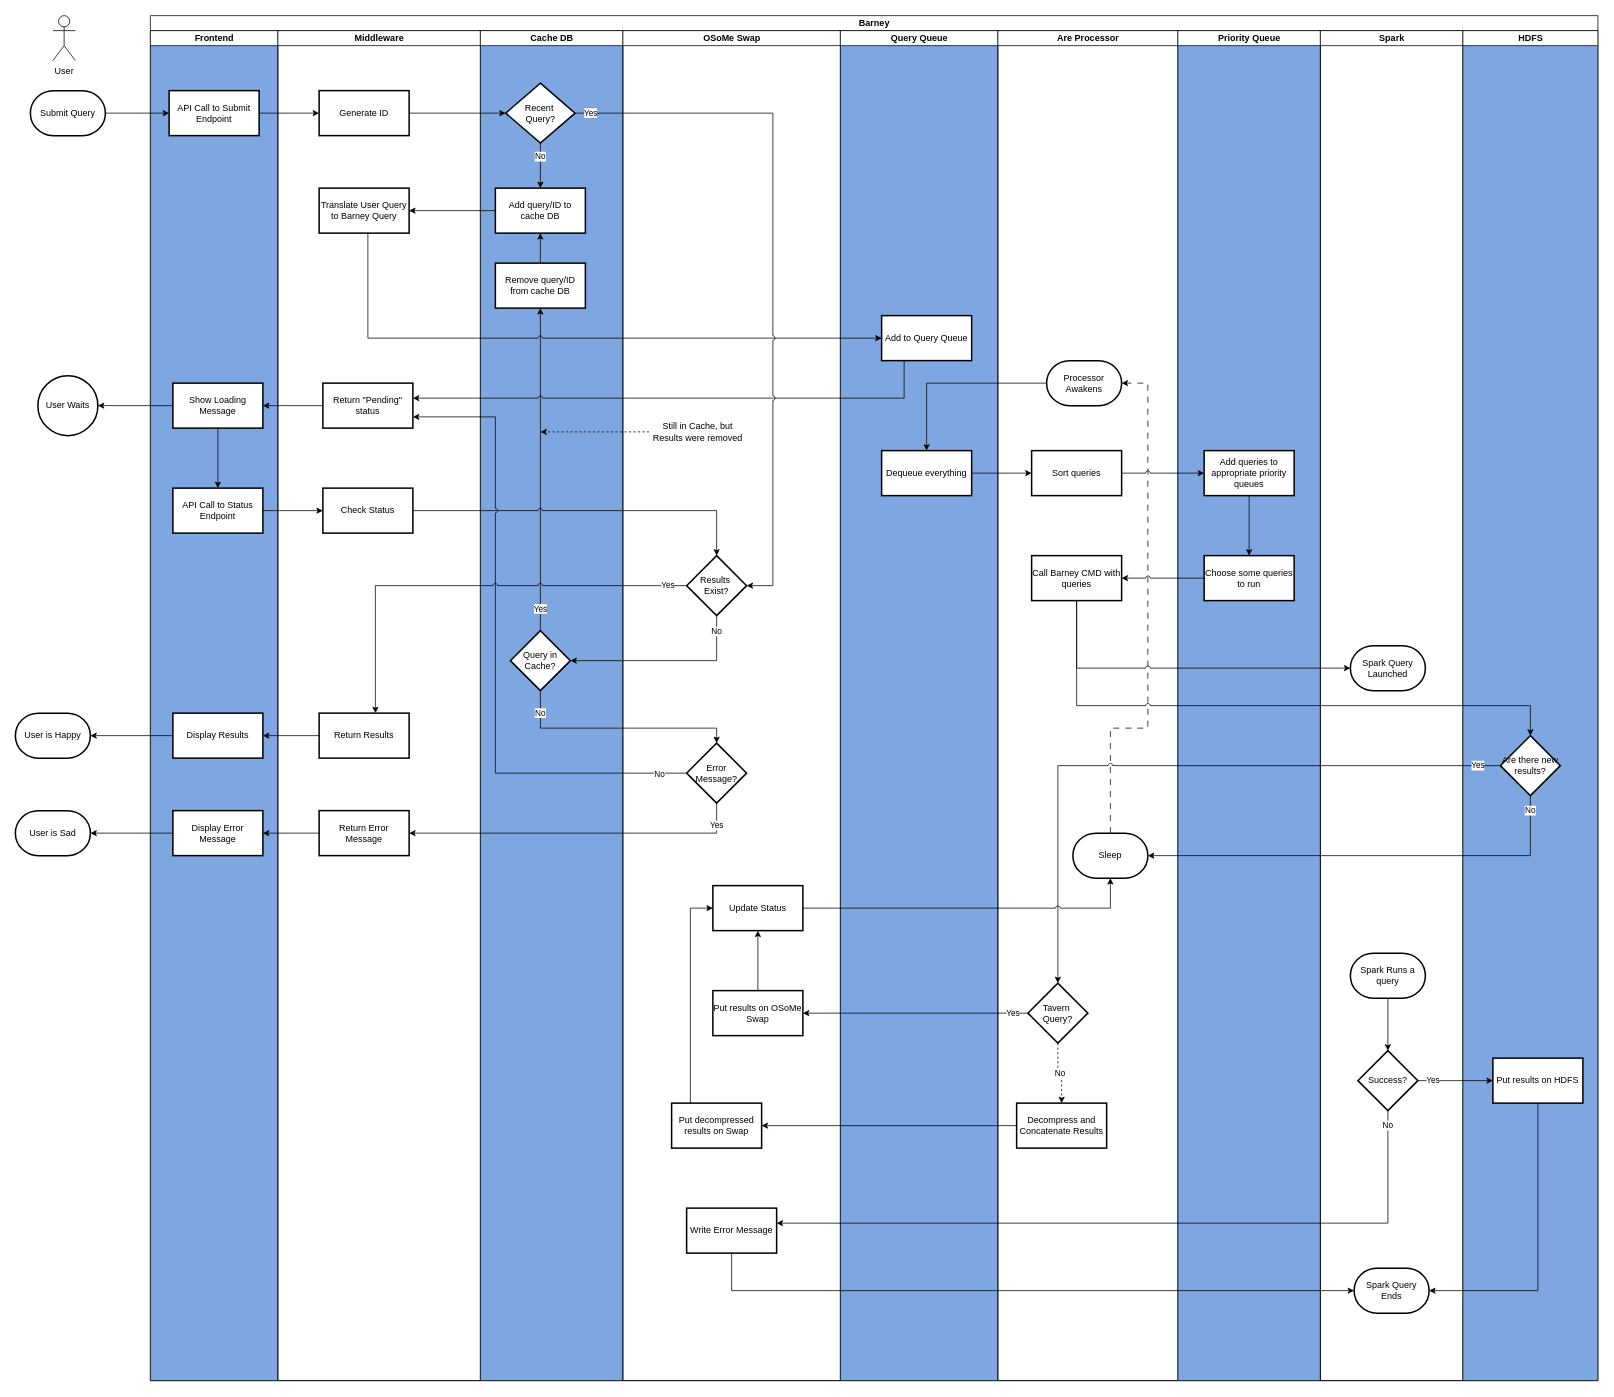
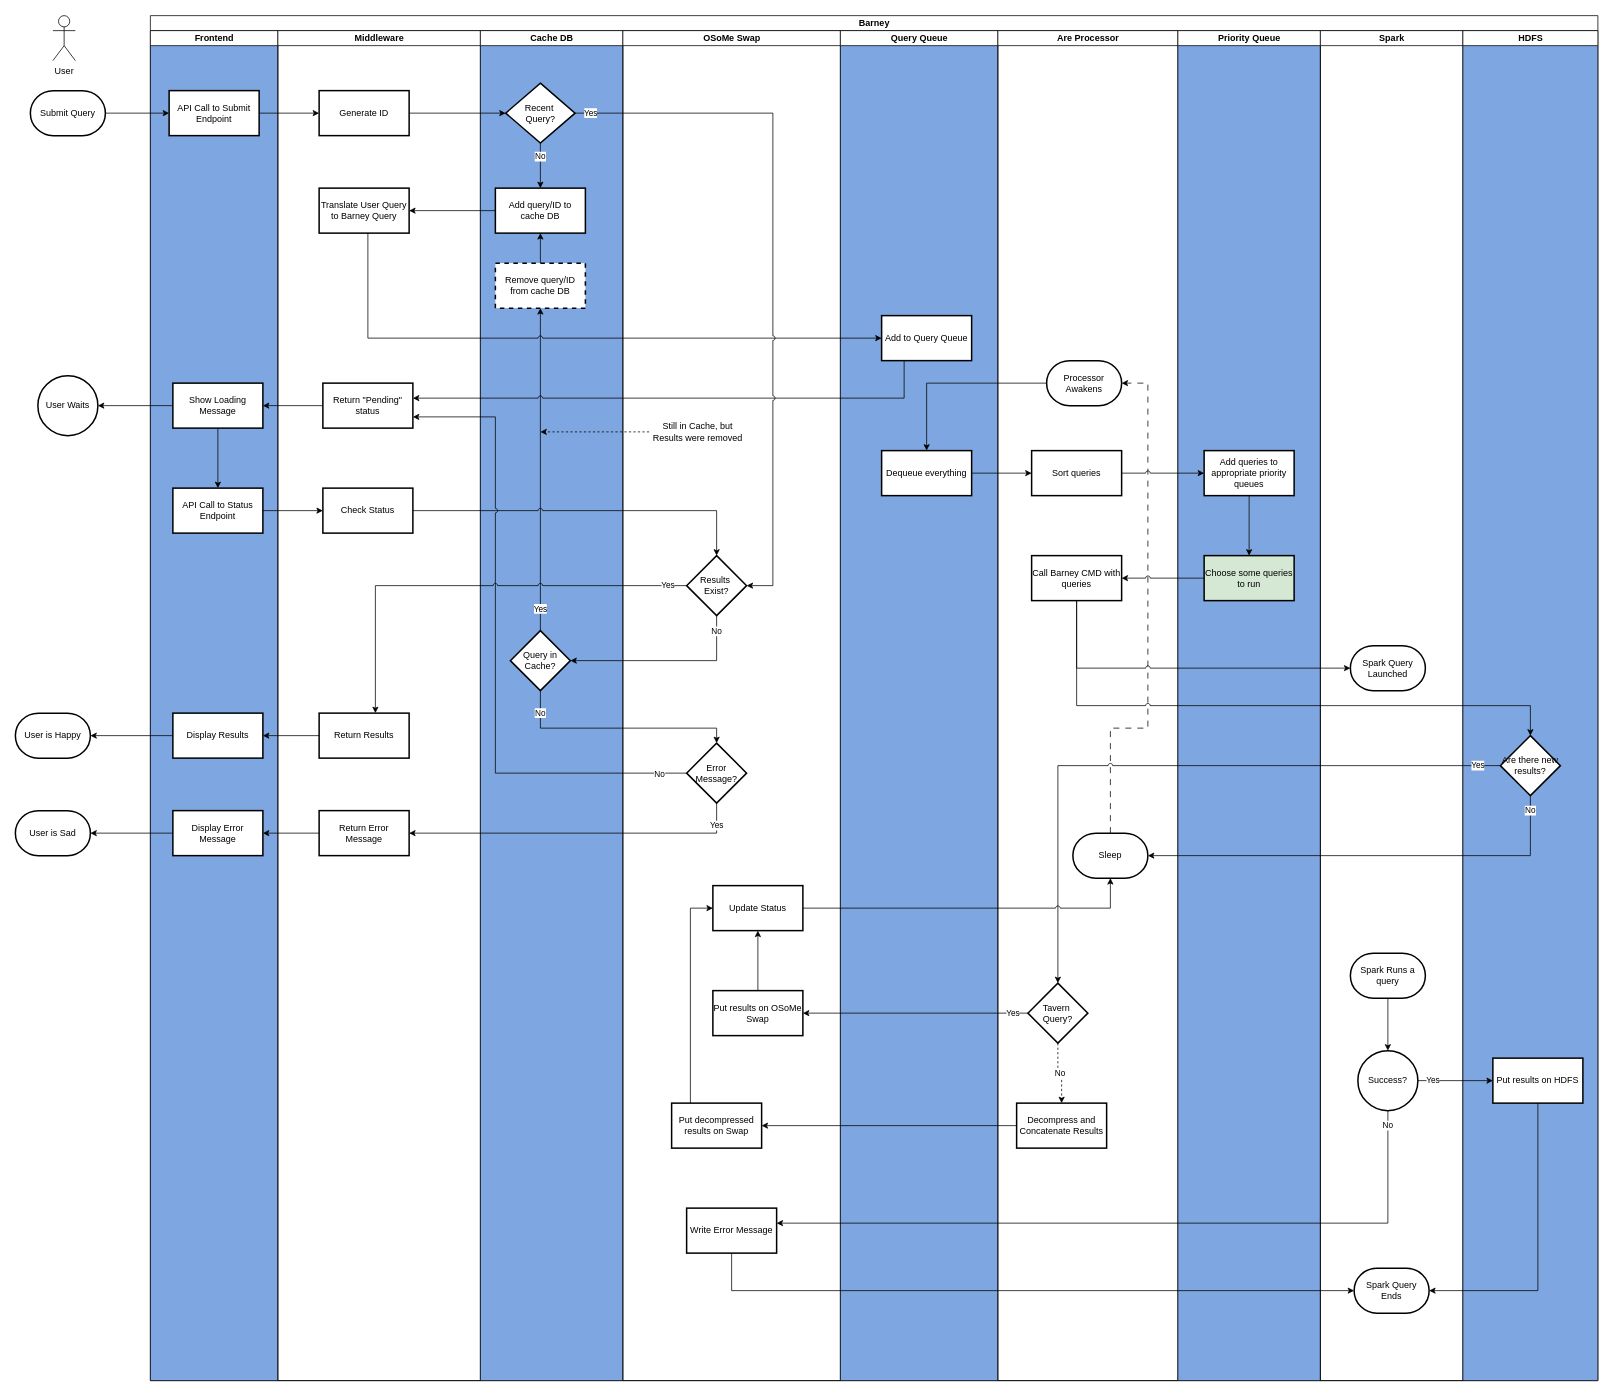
node "Remove query/ID from cache DB": style solid -> dashed
node "Choose some queries to run": fillcolor #ffffff -> #d5e8d4
node "Success?": shape diamond -> ellipse
